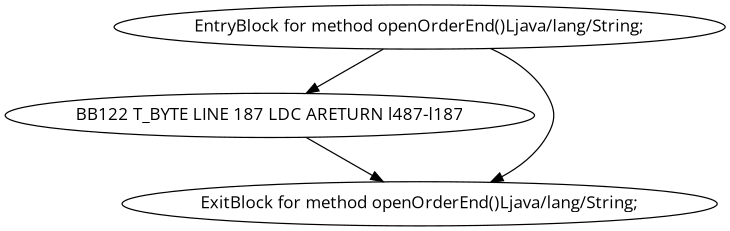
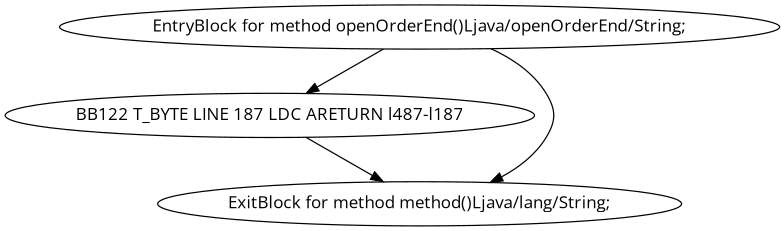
node "EntryBlock for method openOrderEnd()Ljava/lang/String;": label "EntryBlock for method openOrderEnd()Ljava/lang/String;" -> "EntryBlock for method openOrderEnd()Ljava/openOrderEnd/String;"
node "ExitBlock for method openOrderEnd()Ljava/lang/String;": label "ExitBlock for method openOrderEnd()Ljava/lang/String;" -> "ExitBlock for method method()Ljava/lang/String;"
